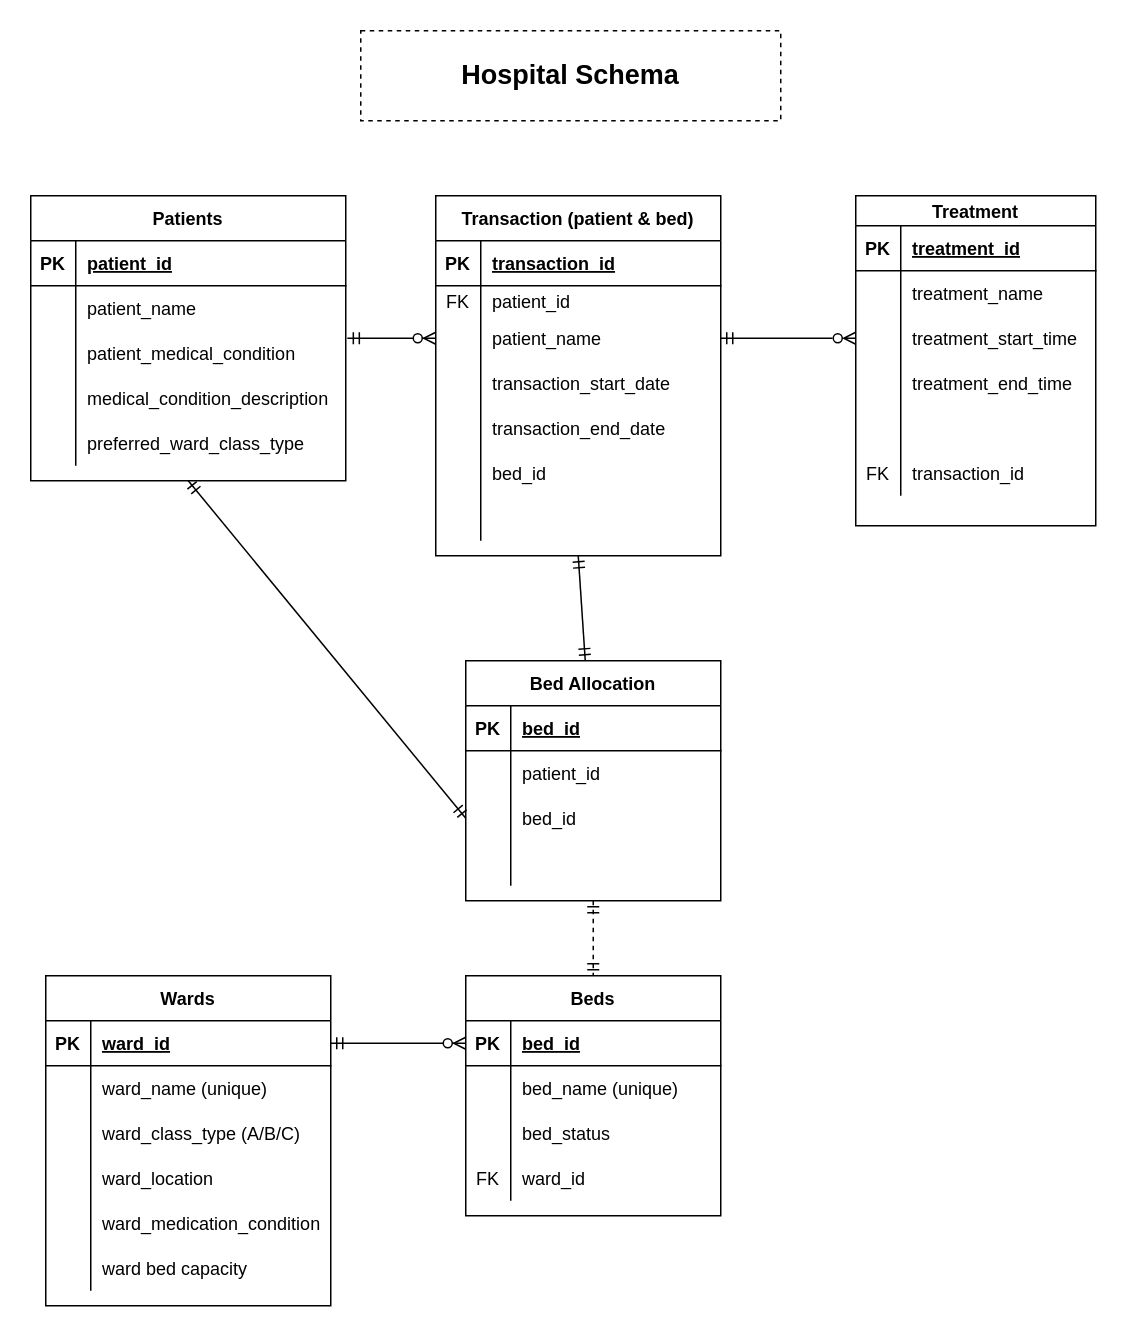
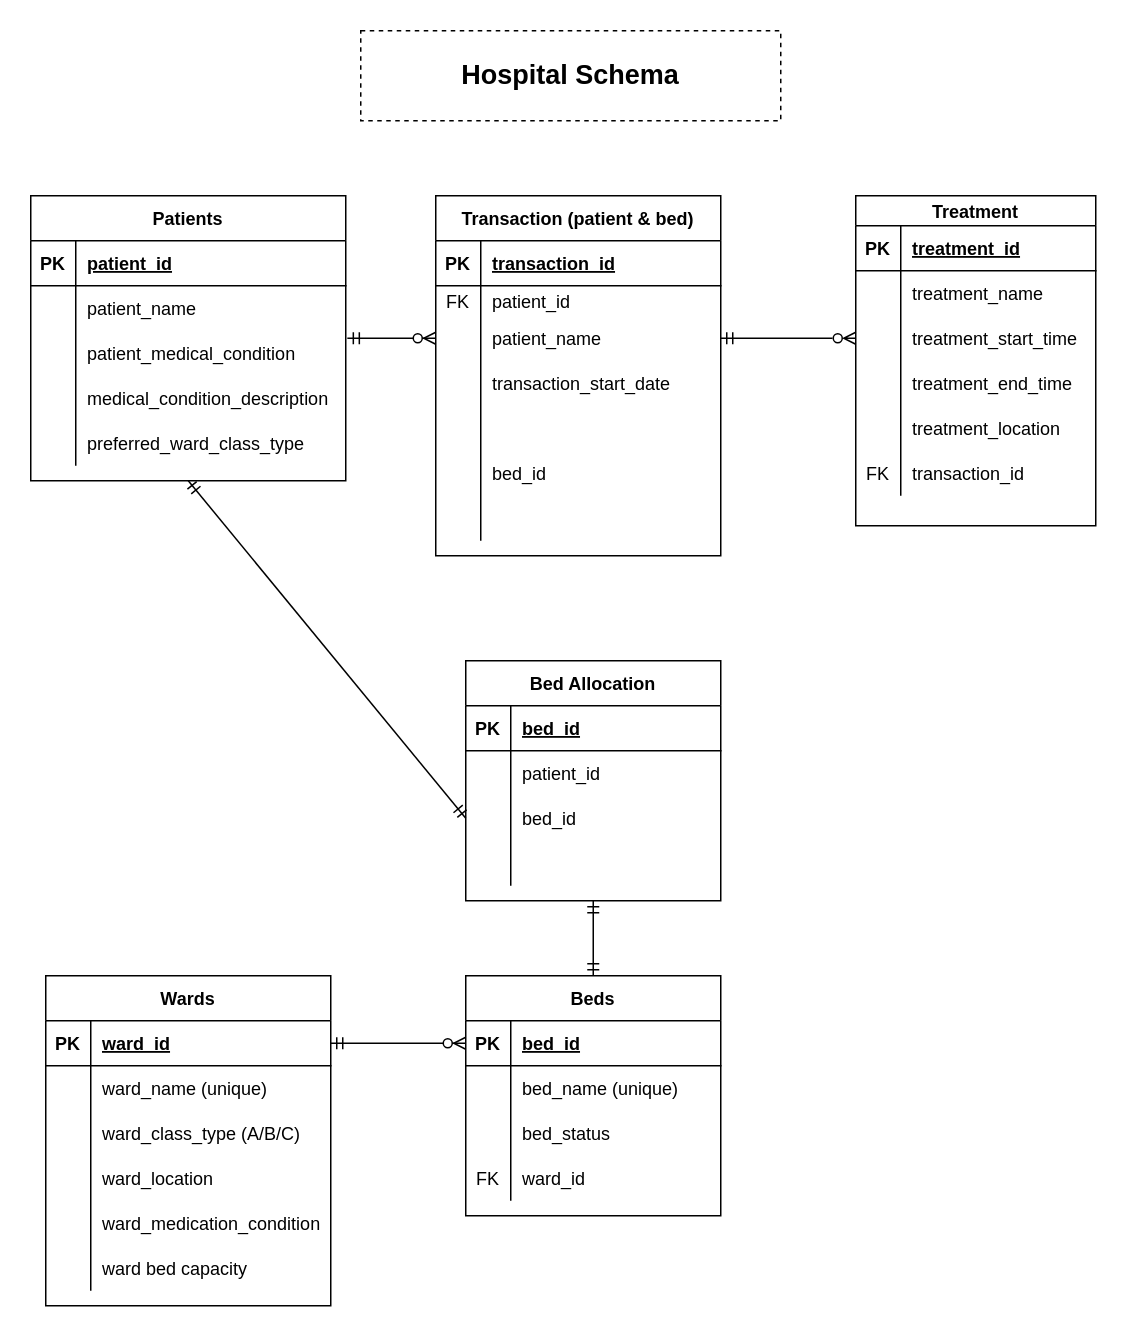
node "transaction_end_date": removed
node "treatment_location": added
edge "Transaction (patient & bed)" -- "Bed Allocation": removed
edge "Bed Allocation" -- "Beds": style dashed -> solid
